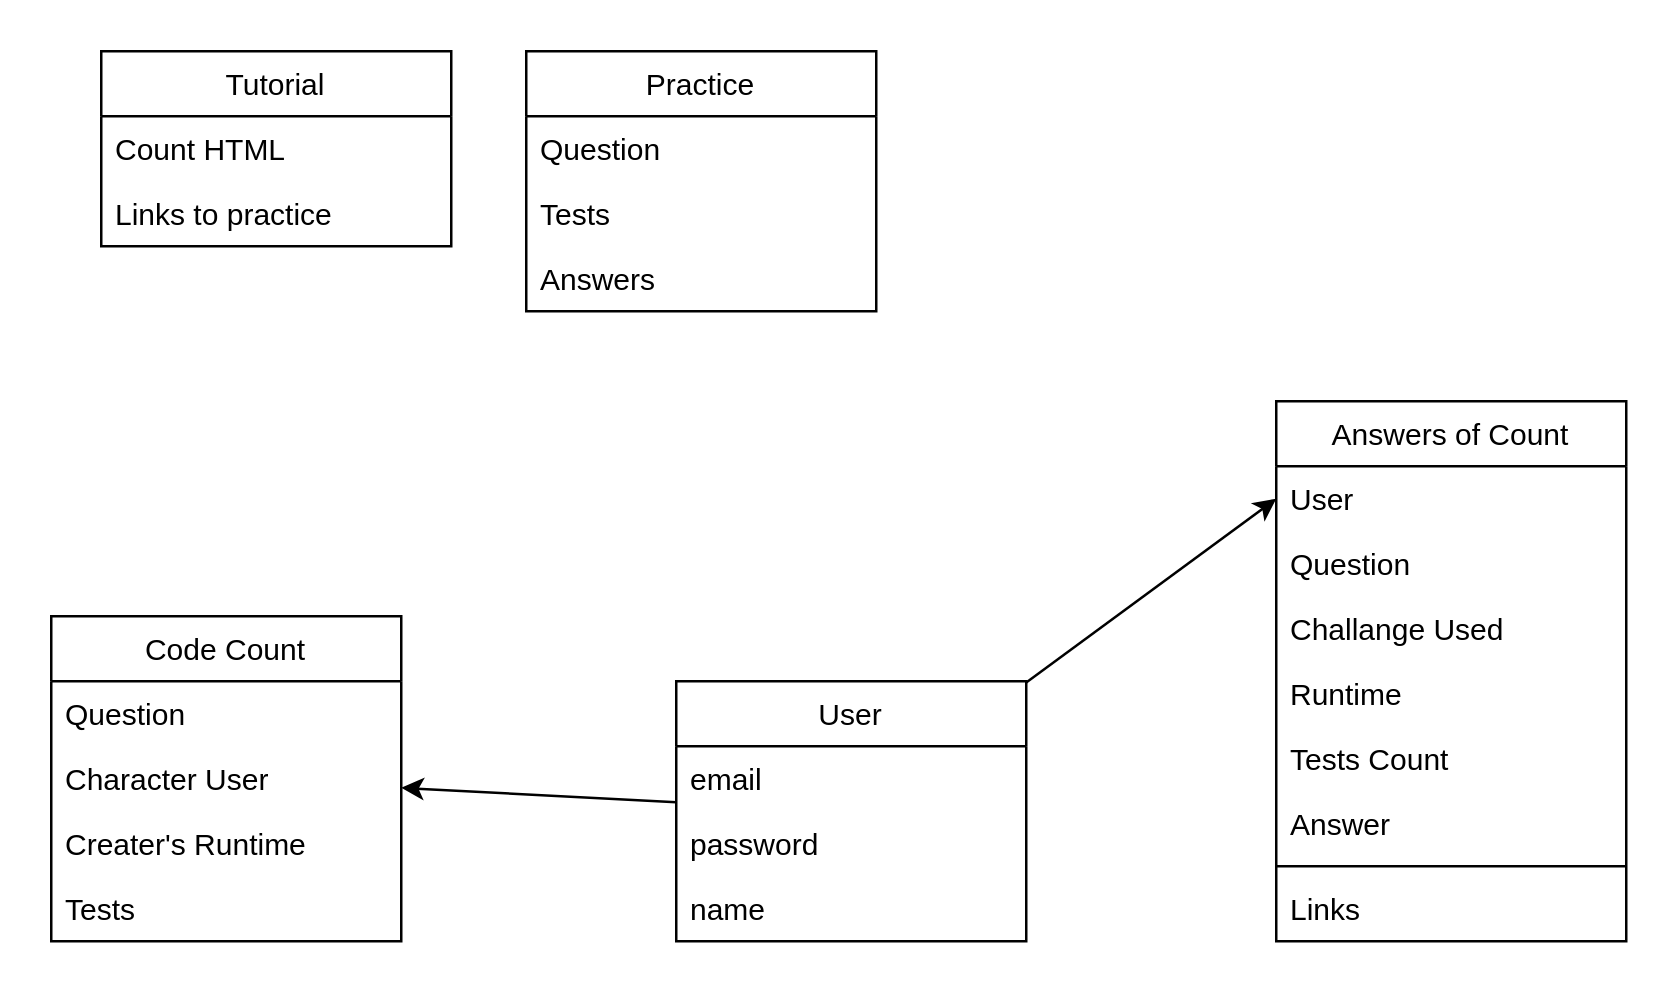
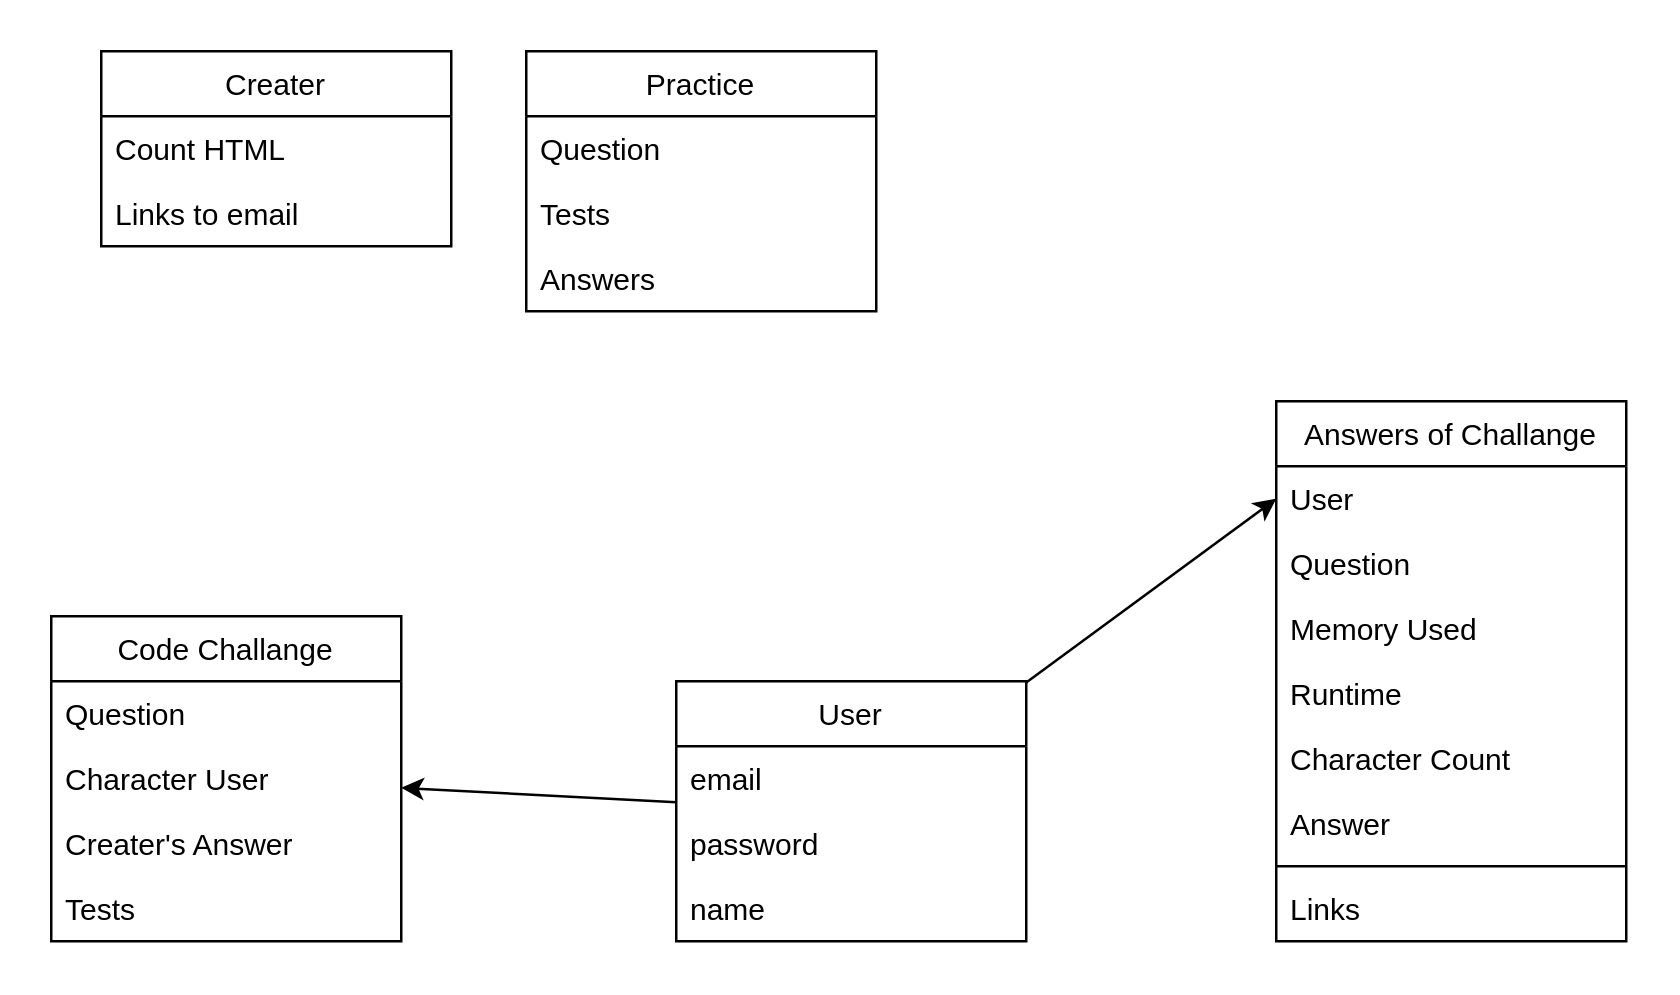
node "Tutorial": label "Tutorial" -> "Creater"
node "Links to practice": label "Links to practice" -> "Links to email"
node "Answers of Count": label "Answers of Count" -> "Answers of Challange"
node "Challange Used": label "Challange Used" -> "Memory Used"
node "Code Count": label "Code Count" -> "Code Challange"
node "Tests Count": label "Tests Count" -> "Character Count"
node "Creater's Runtime": label "Creater's Runtime" -> "Creater's Answer"
